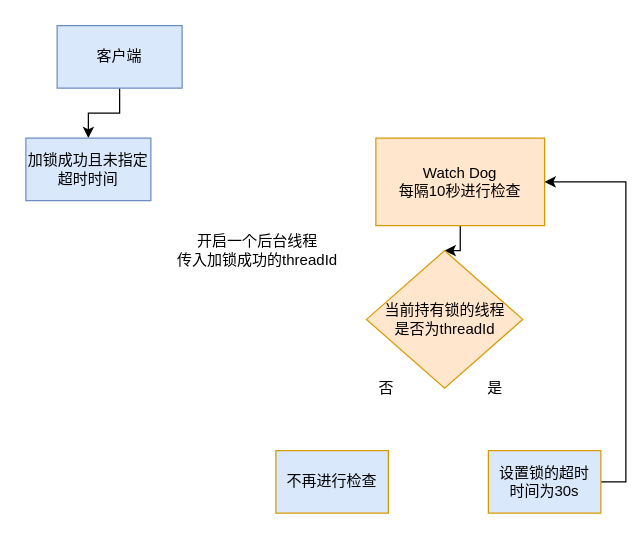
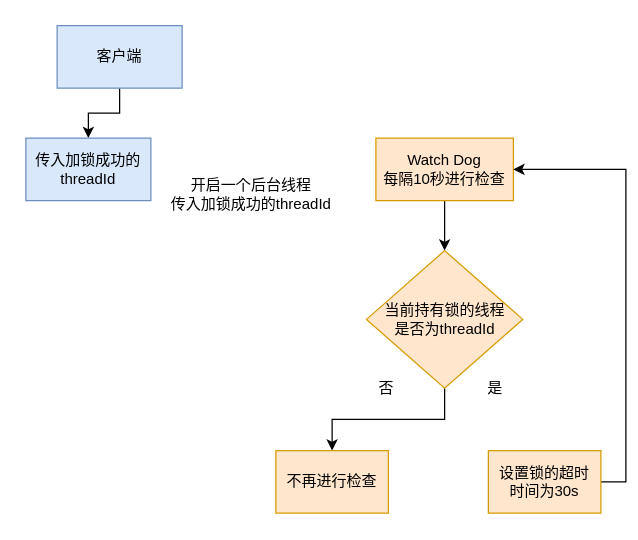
node "加锁成功且未指定超时时间": label "加锁成功且未指定超时时间" -> "传入加锁成功的threadId"
node "Watch Dog 每隔10秒进行检查": size 169x88 -> 138x63
node "开启一个后台线程 传入加锁成功的threadId": moved (257, 251) -> (251, 194)
edge "当前持有锁的线程 是否为threadId" -> "不再进行检查": added
node "不再进行检查": fillcolor #dae8fc -> #ffe6cc
node "设置锁的超时 时间为30s": fillcolor #dae8fc -> #ffe6cc
